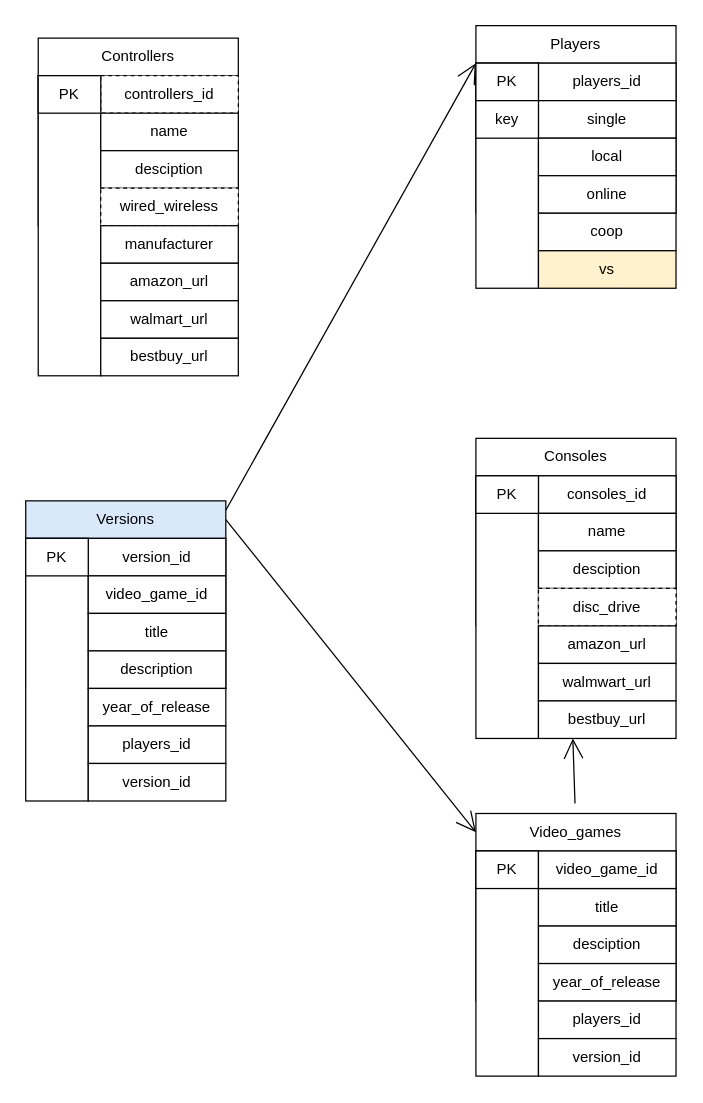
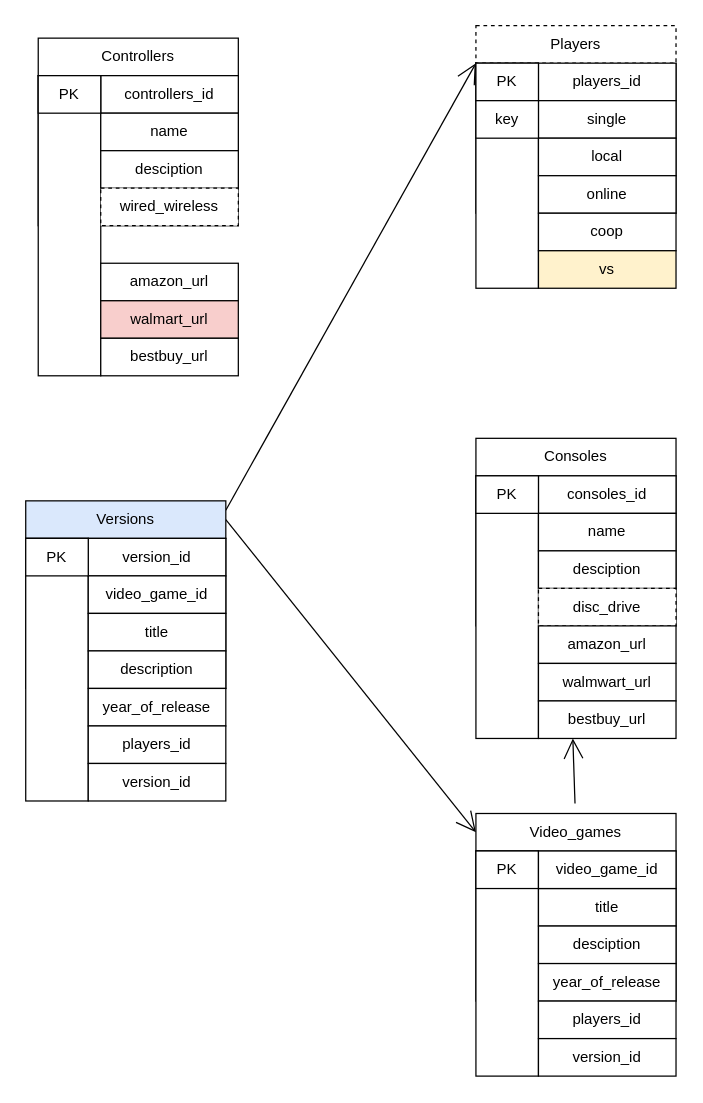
node "Players": style solid -> dashed
node "controllers_id": style dashed -> solid
node "manufacturer": removed
node "walmart_url": fillcolor #ffffff -> #f8cecc
